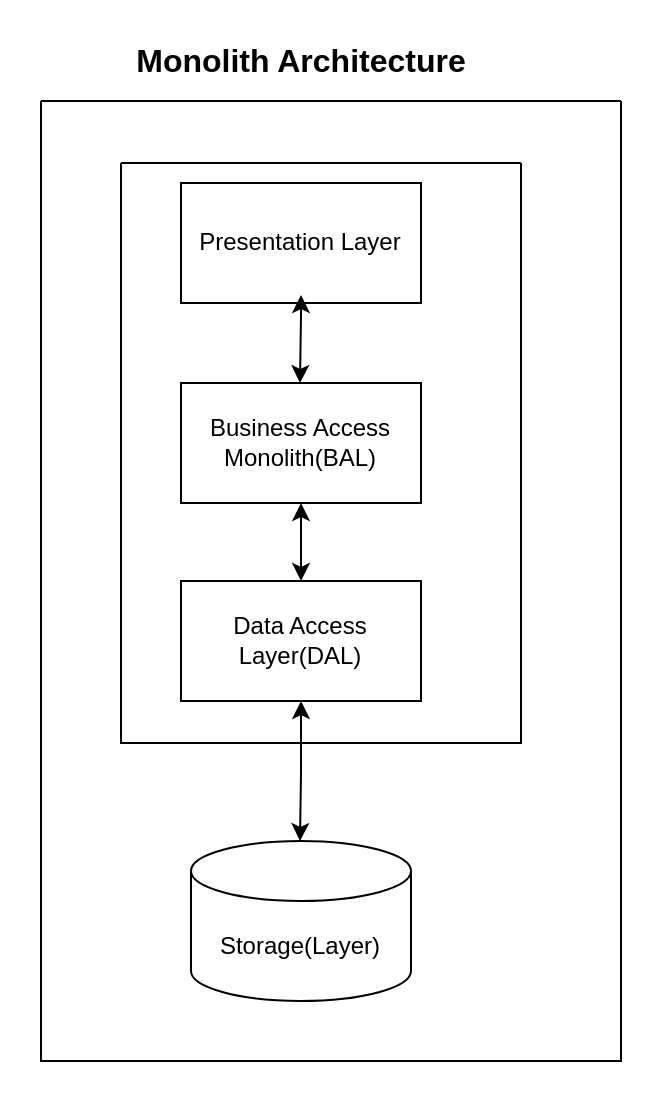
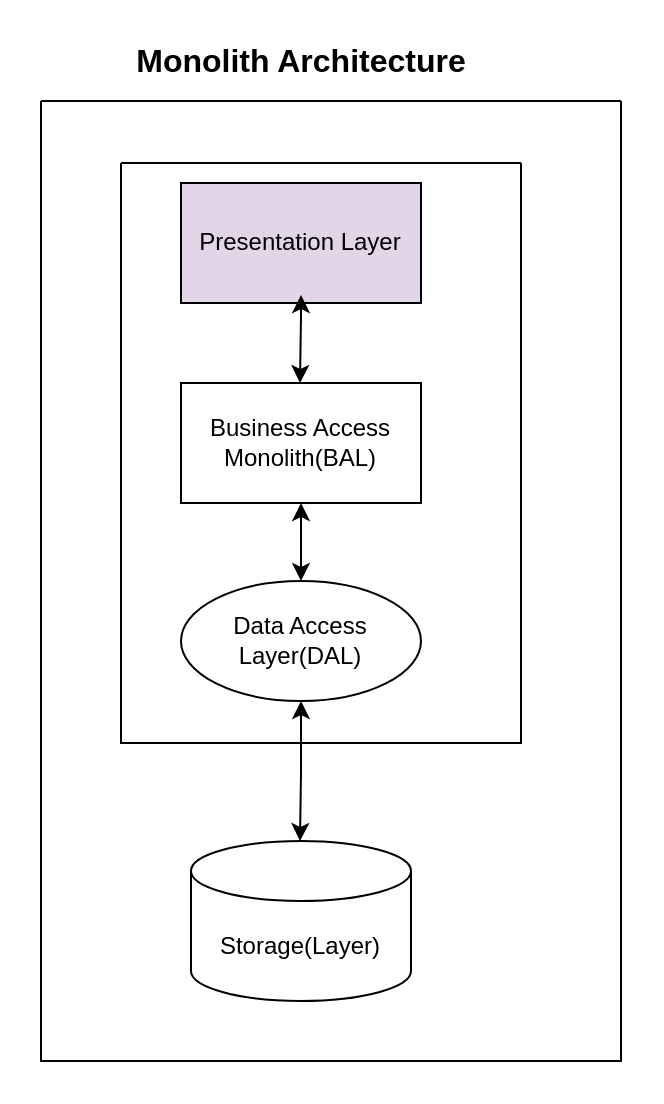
node "Presentation Layer": fillcolor #ffffff -> #e1d5e7
node "Data Access Layer(DAL)": shape rectangle -> ellipse
